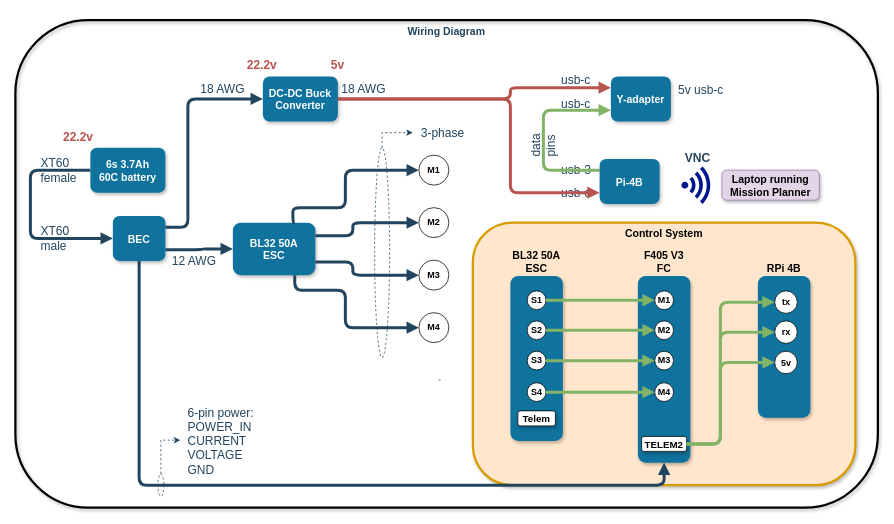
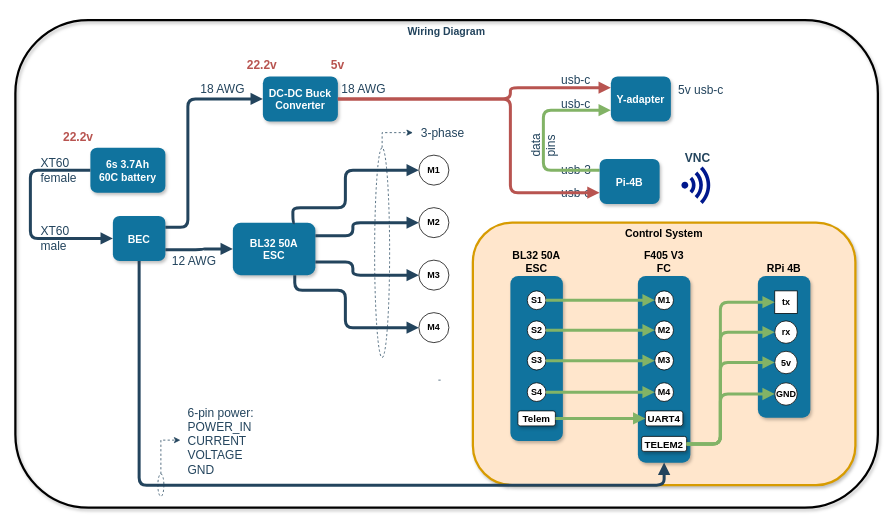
node "Laptop running Mission Planner": removed
node "tx": shape ellipse -> rectangle
edge "TELEM2" -> "GND": added
node "GND": added
edge "Telem" -> "UART4": added
node "UART4": added
